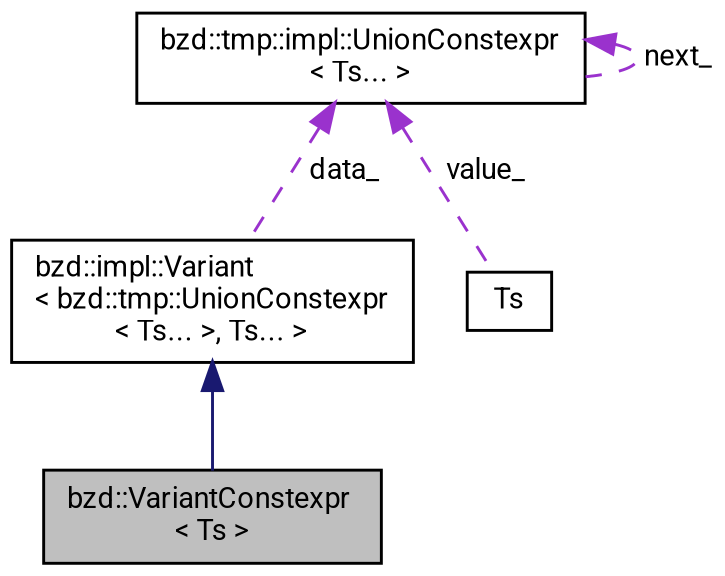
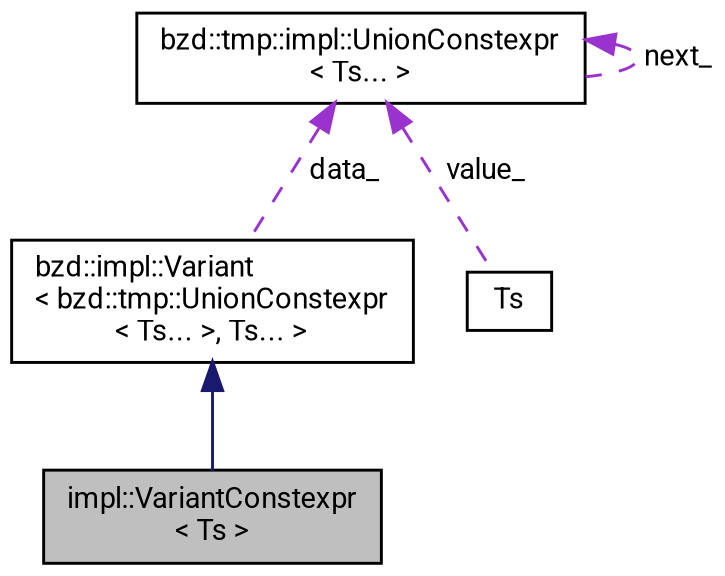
node "bzd::VariantConstexpr < Ts >": label "bzd::VariantConstexpr < Ts >" -> "impl::VariantConstexpr < Ts >"
